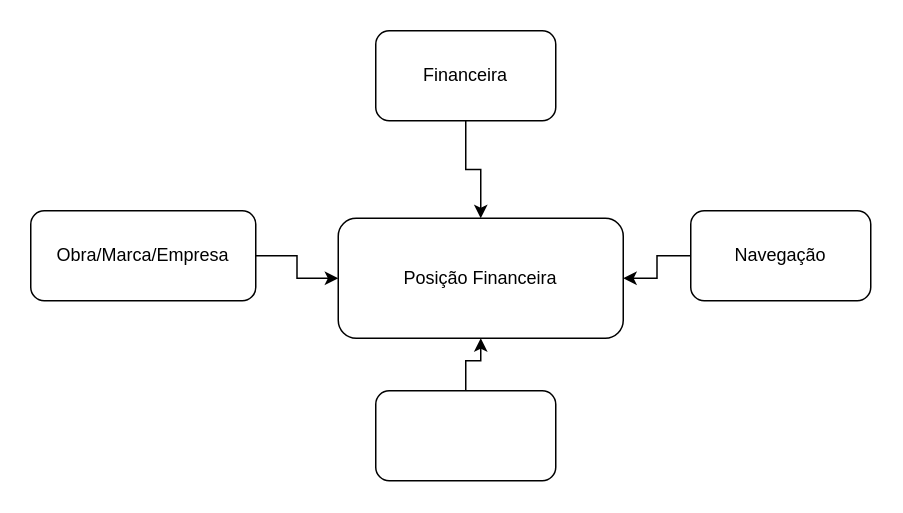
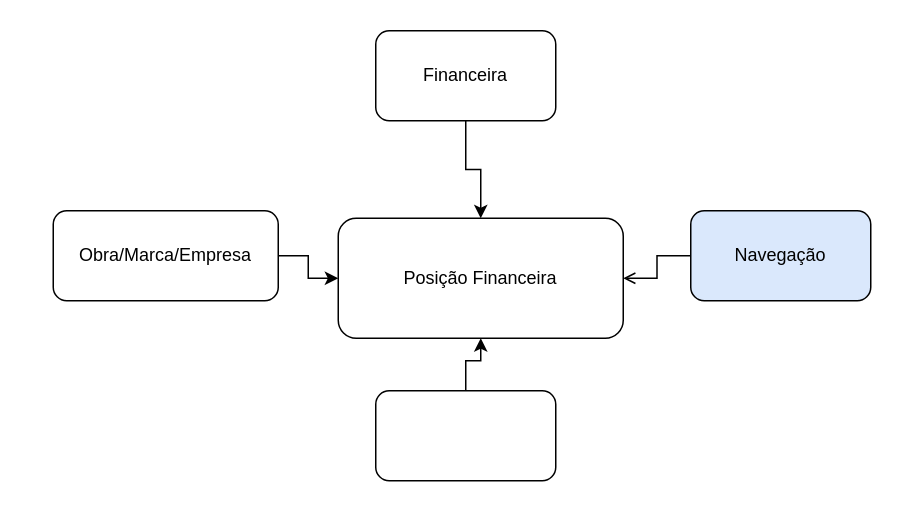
node "Obra/Marca/Empresa": moved (143, 256) -> (166, 256)
node "Navegação": fillcolor #ffffff -> #dae8fc
edge "Navegação" -> "Posição Financeira": arrowhead classic -> open
